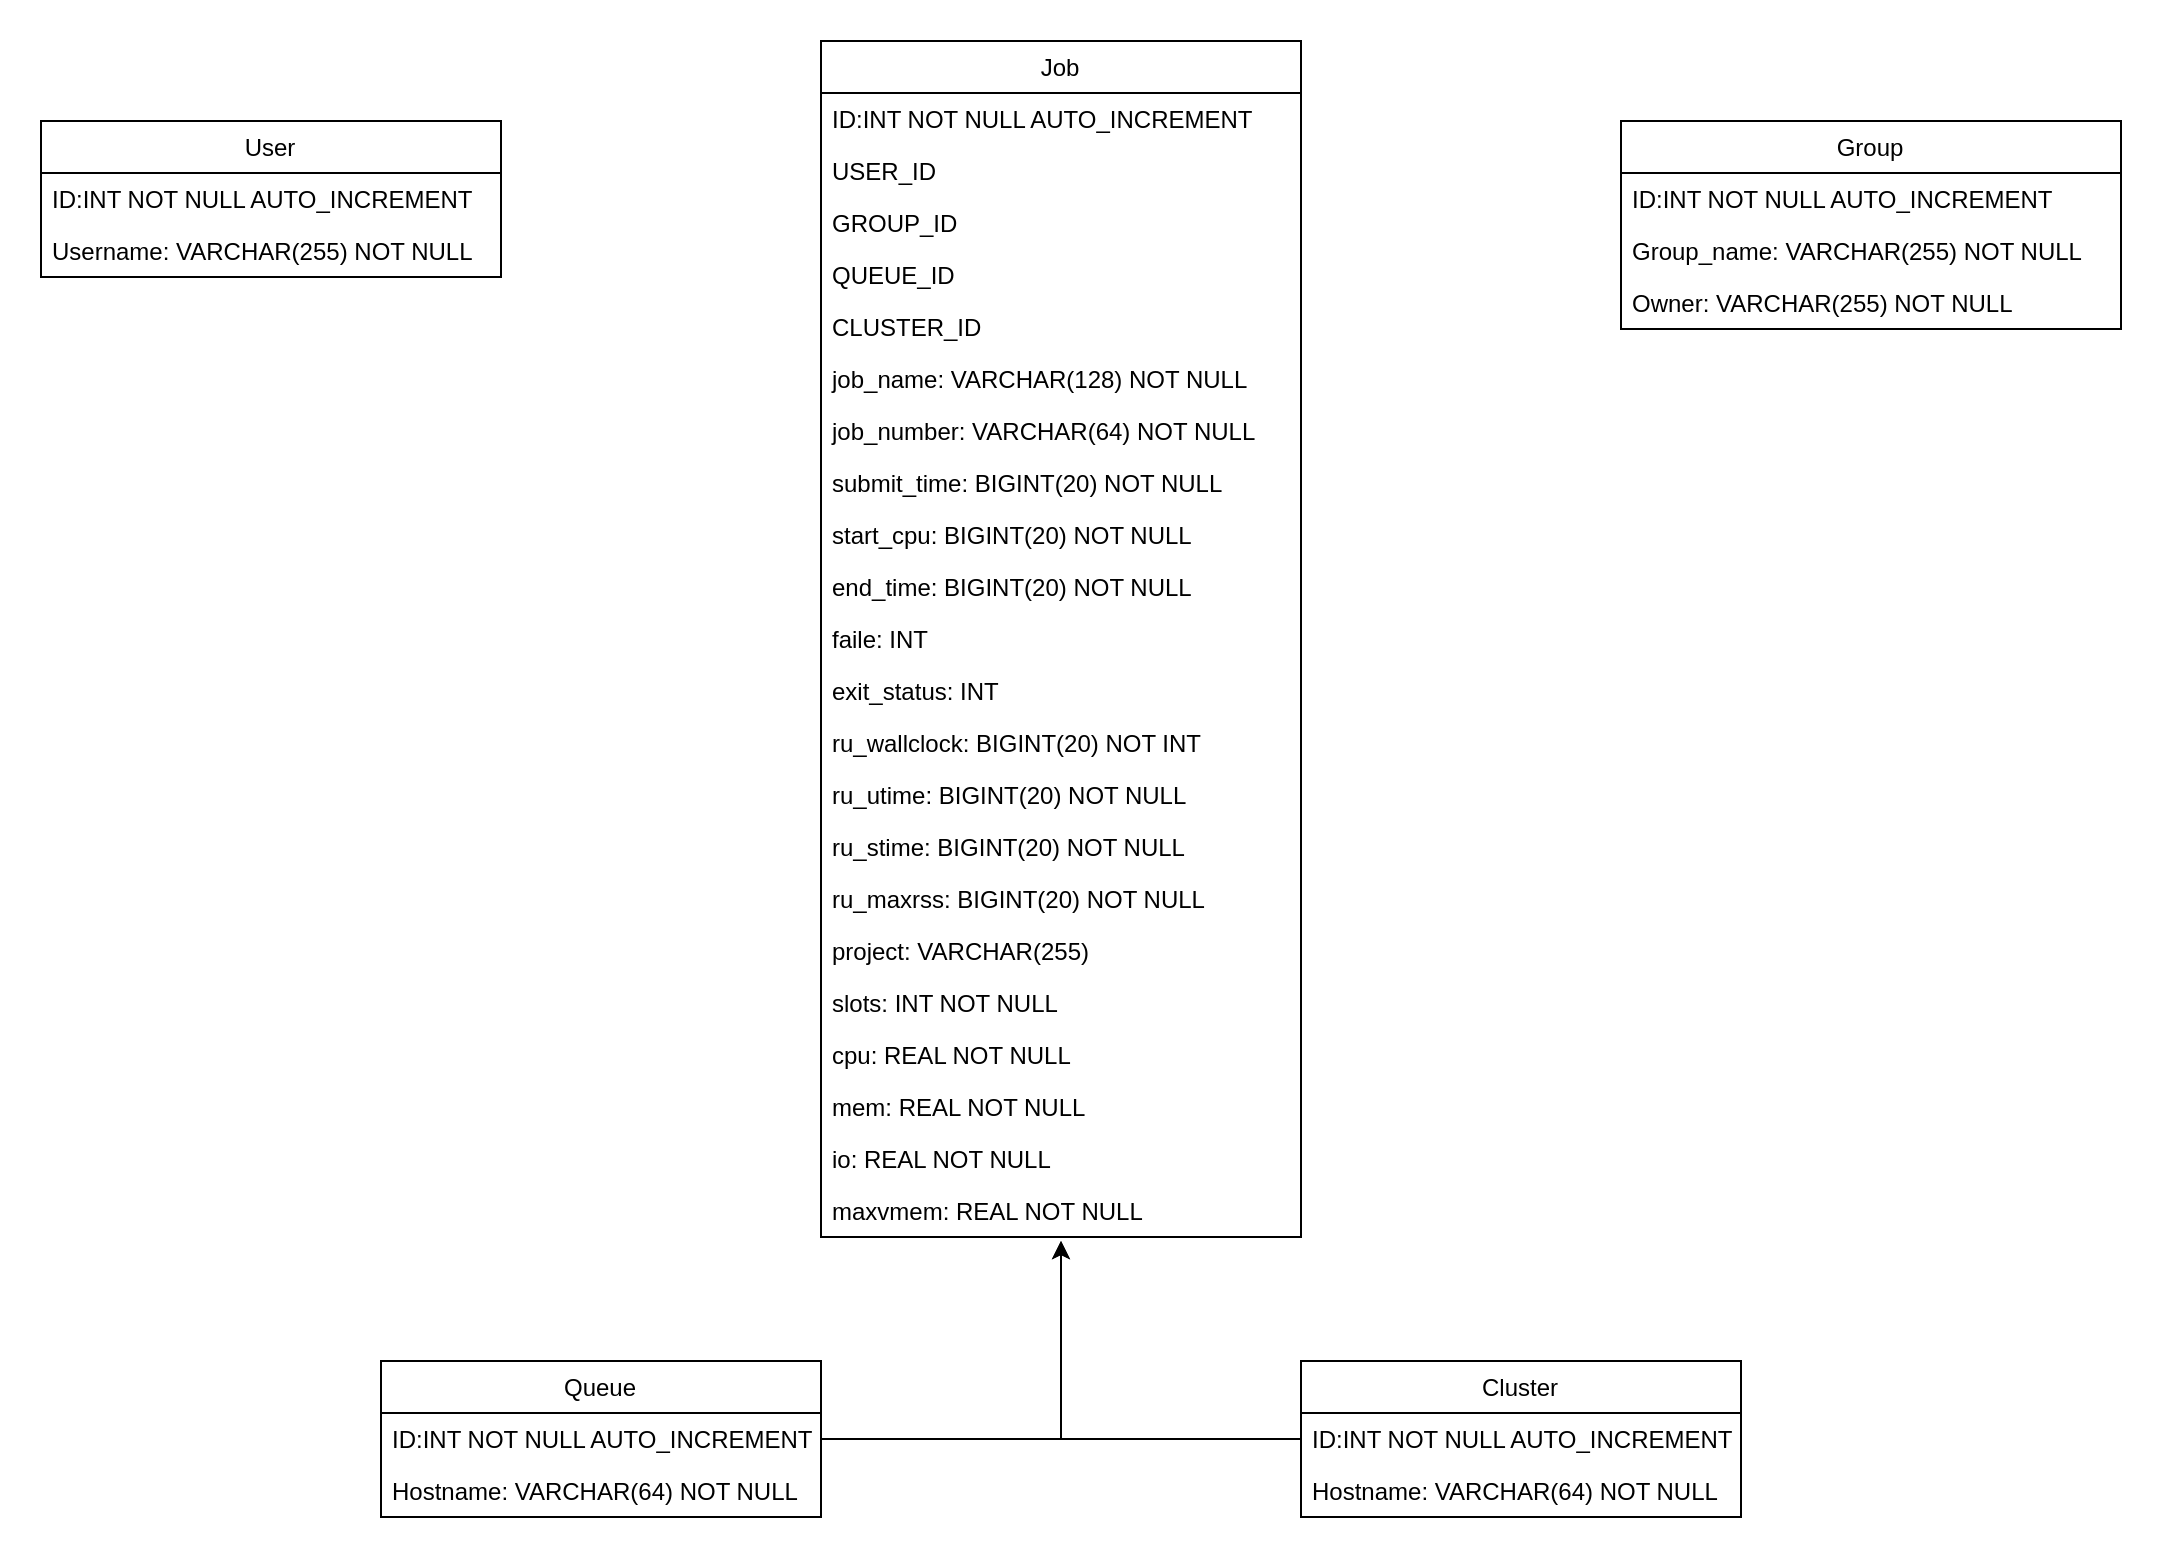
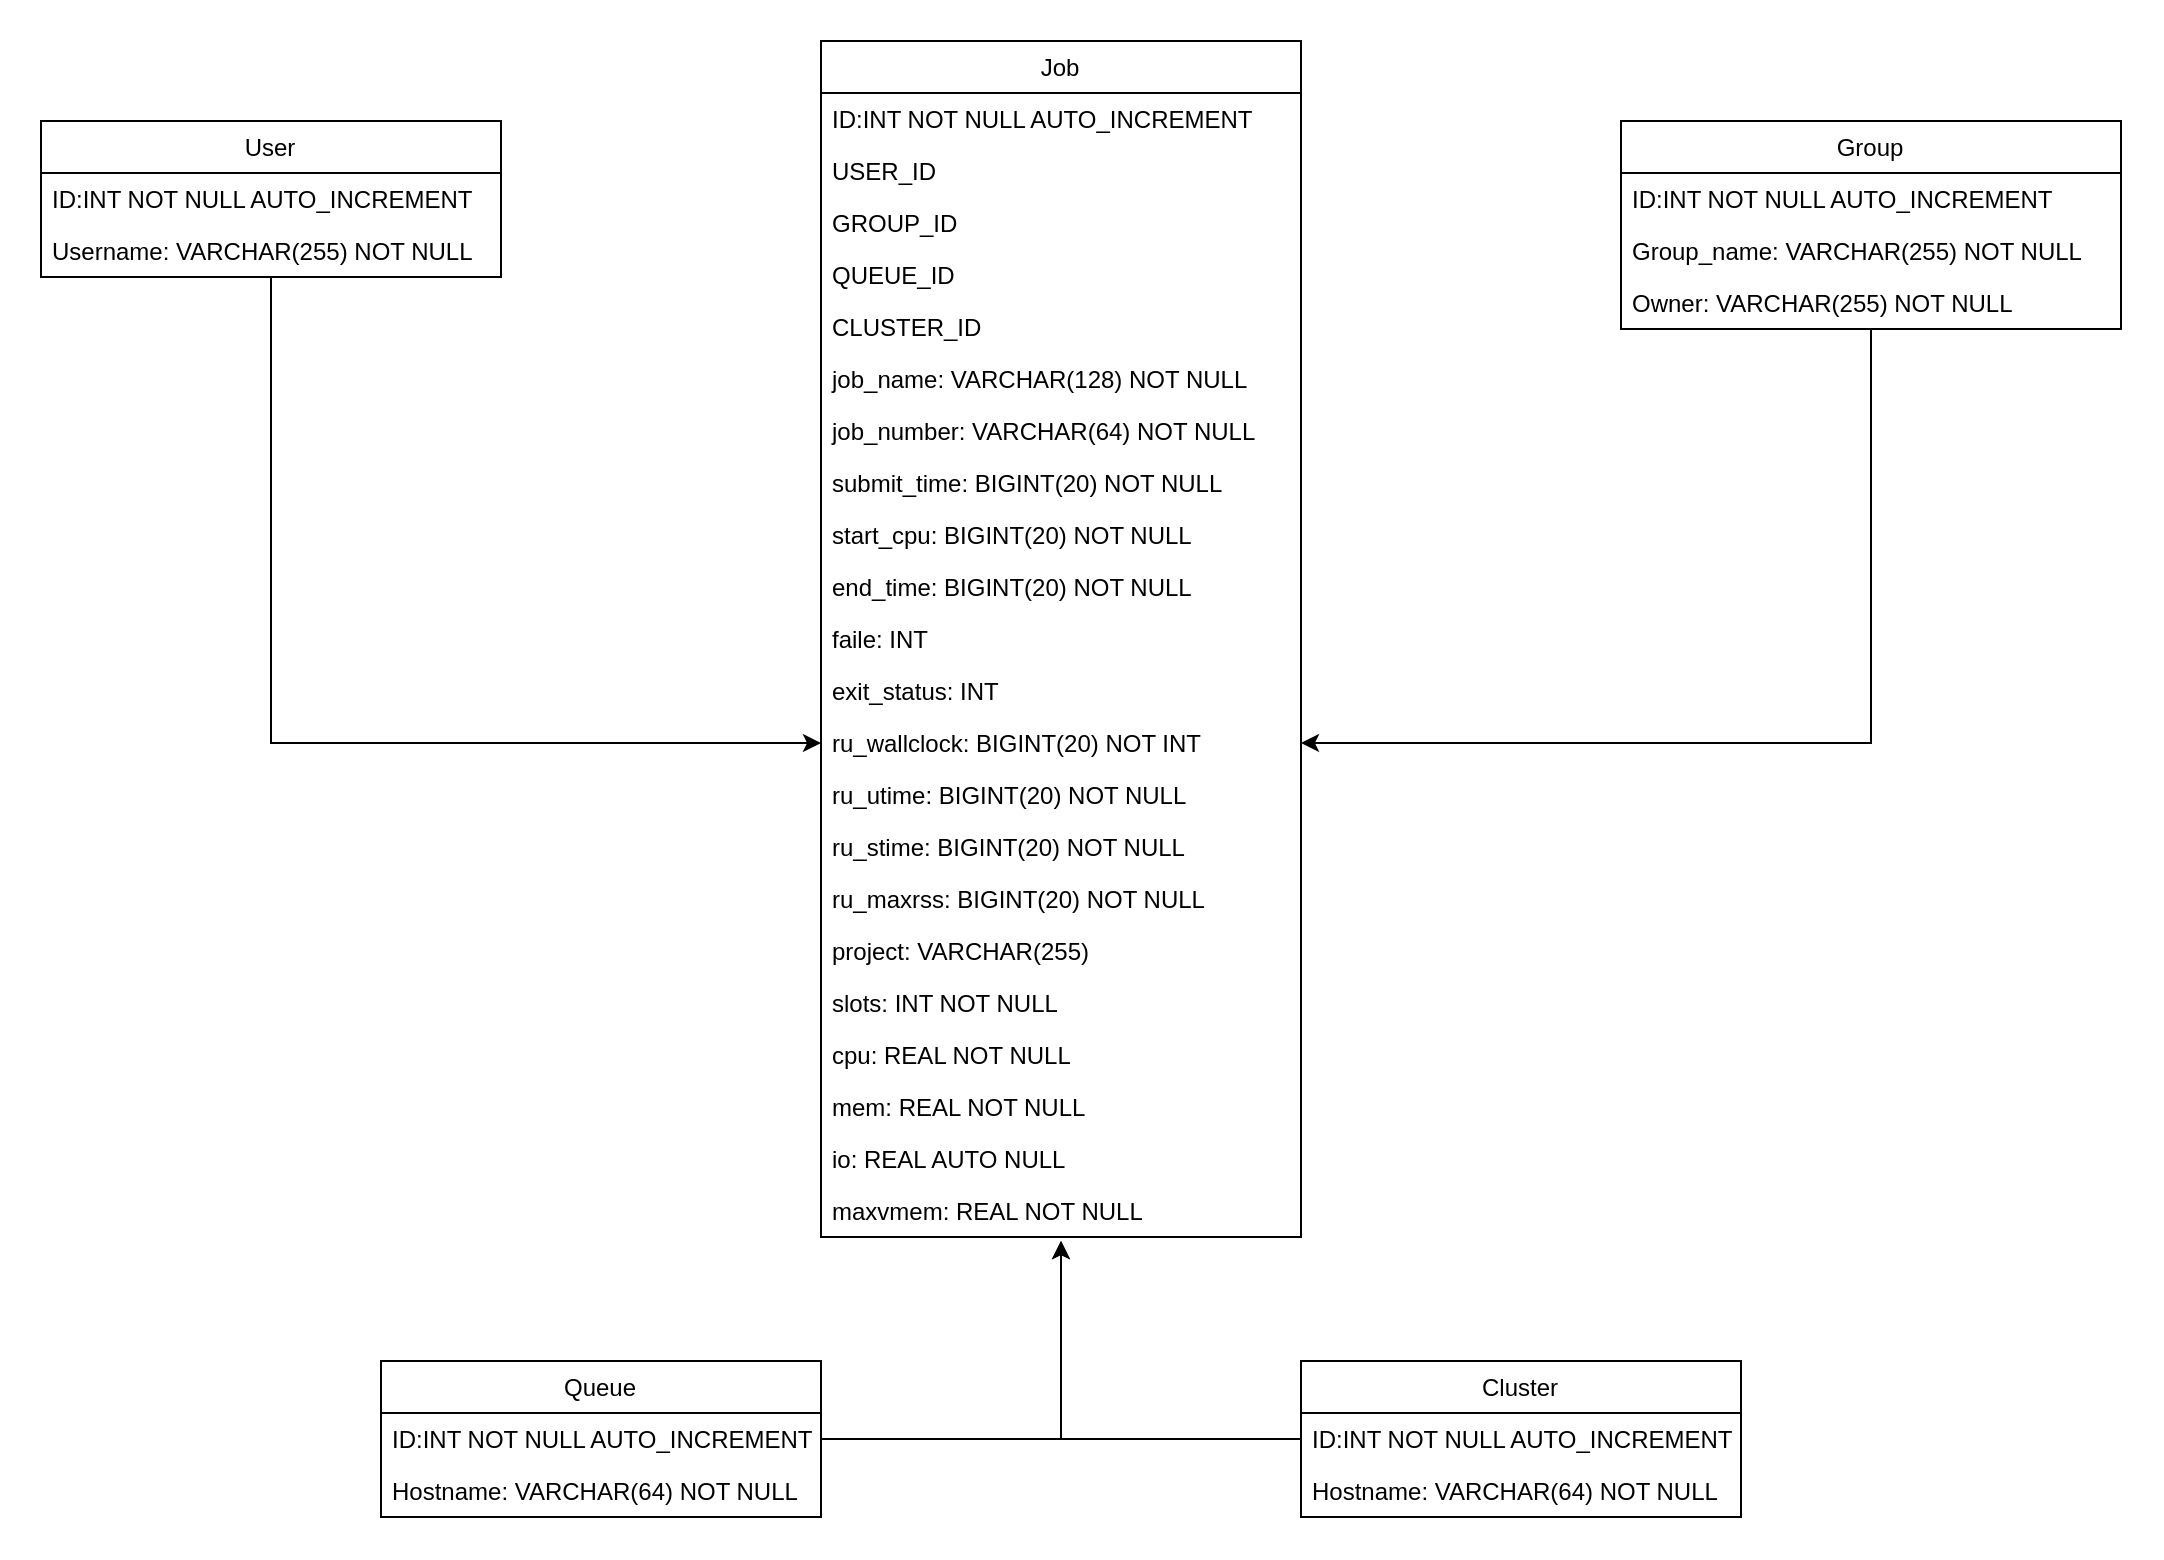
edge "User" -> "ru_wallclock: BIGINT(20) NOT INT": added
edge "Group" -> "ru_wallclock: BIGINT(20) NOT INT": added
node "io: REAL NOT NULL": label "io: REAL NOT NULL" -> "io: REAL AUTO NULL"
